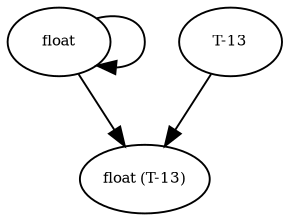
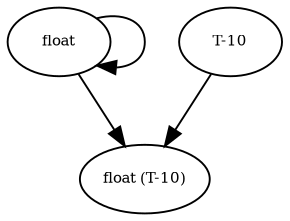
node "T-13": label "T-13" -> "T-10"
node "float (T-13)": label "float (T-13)" -> "float (T-10)"
